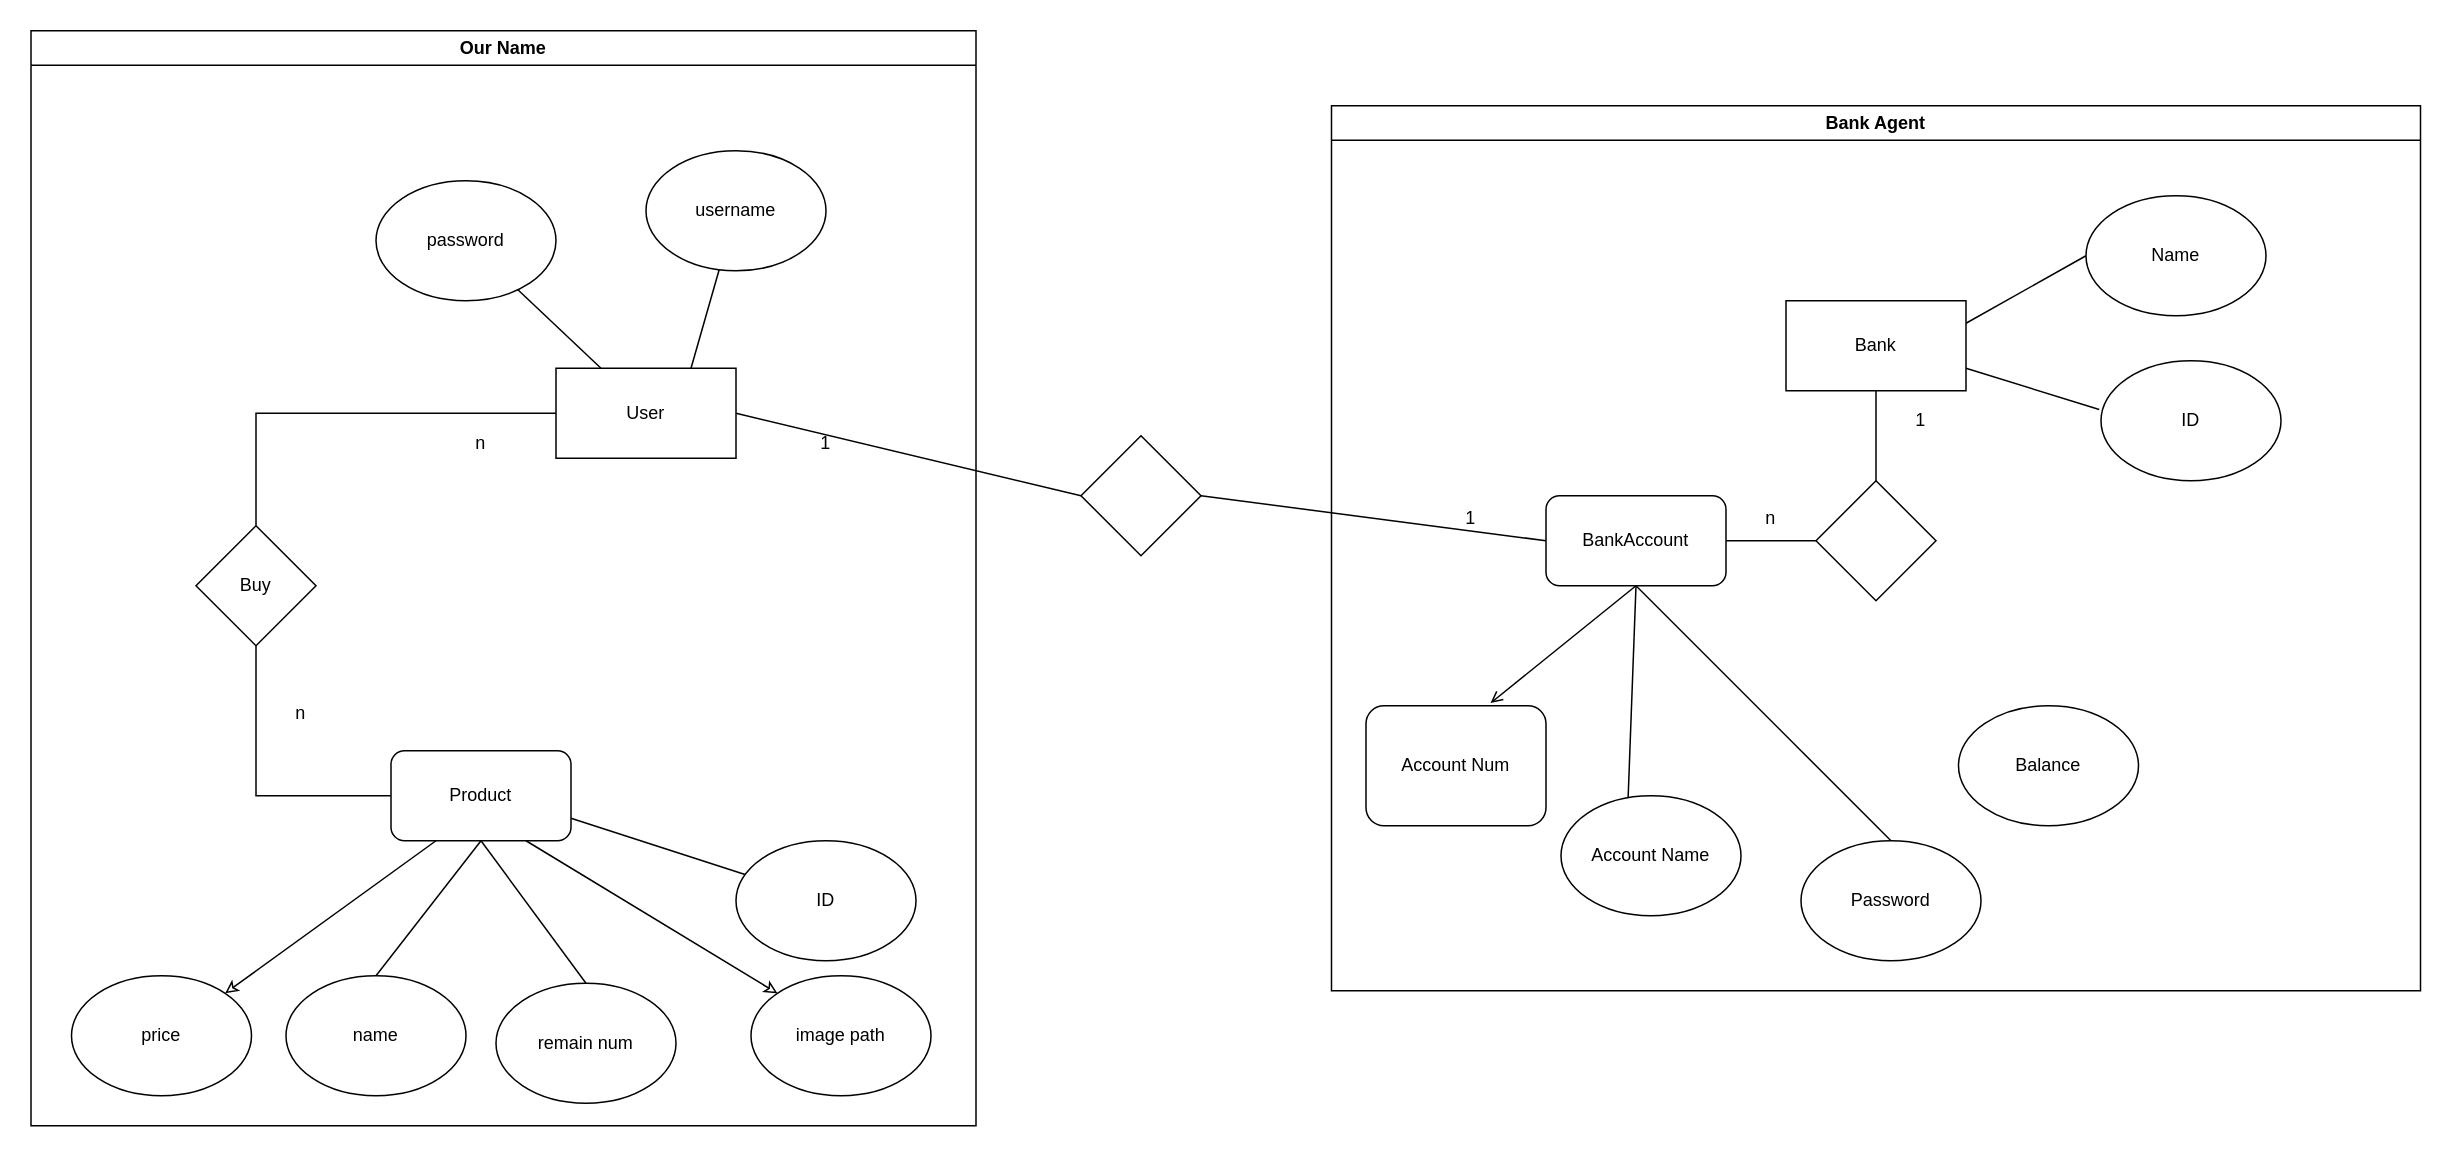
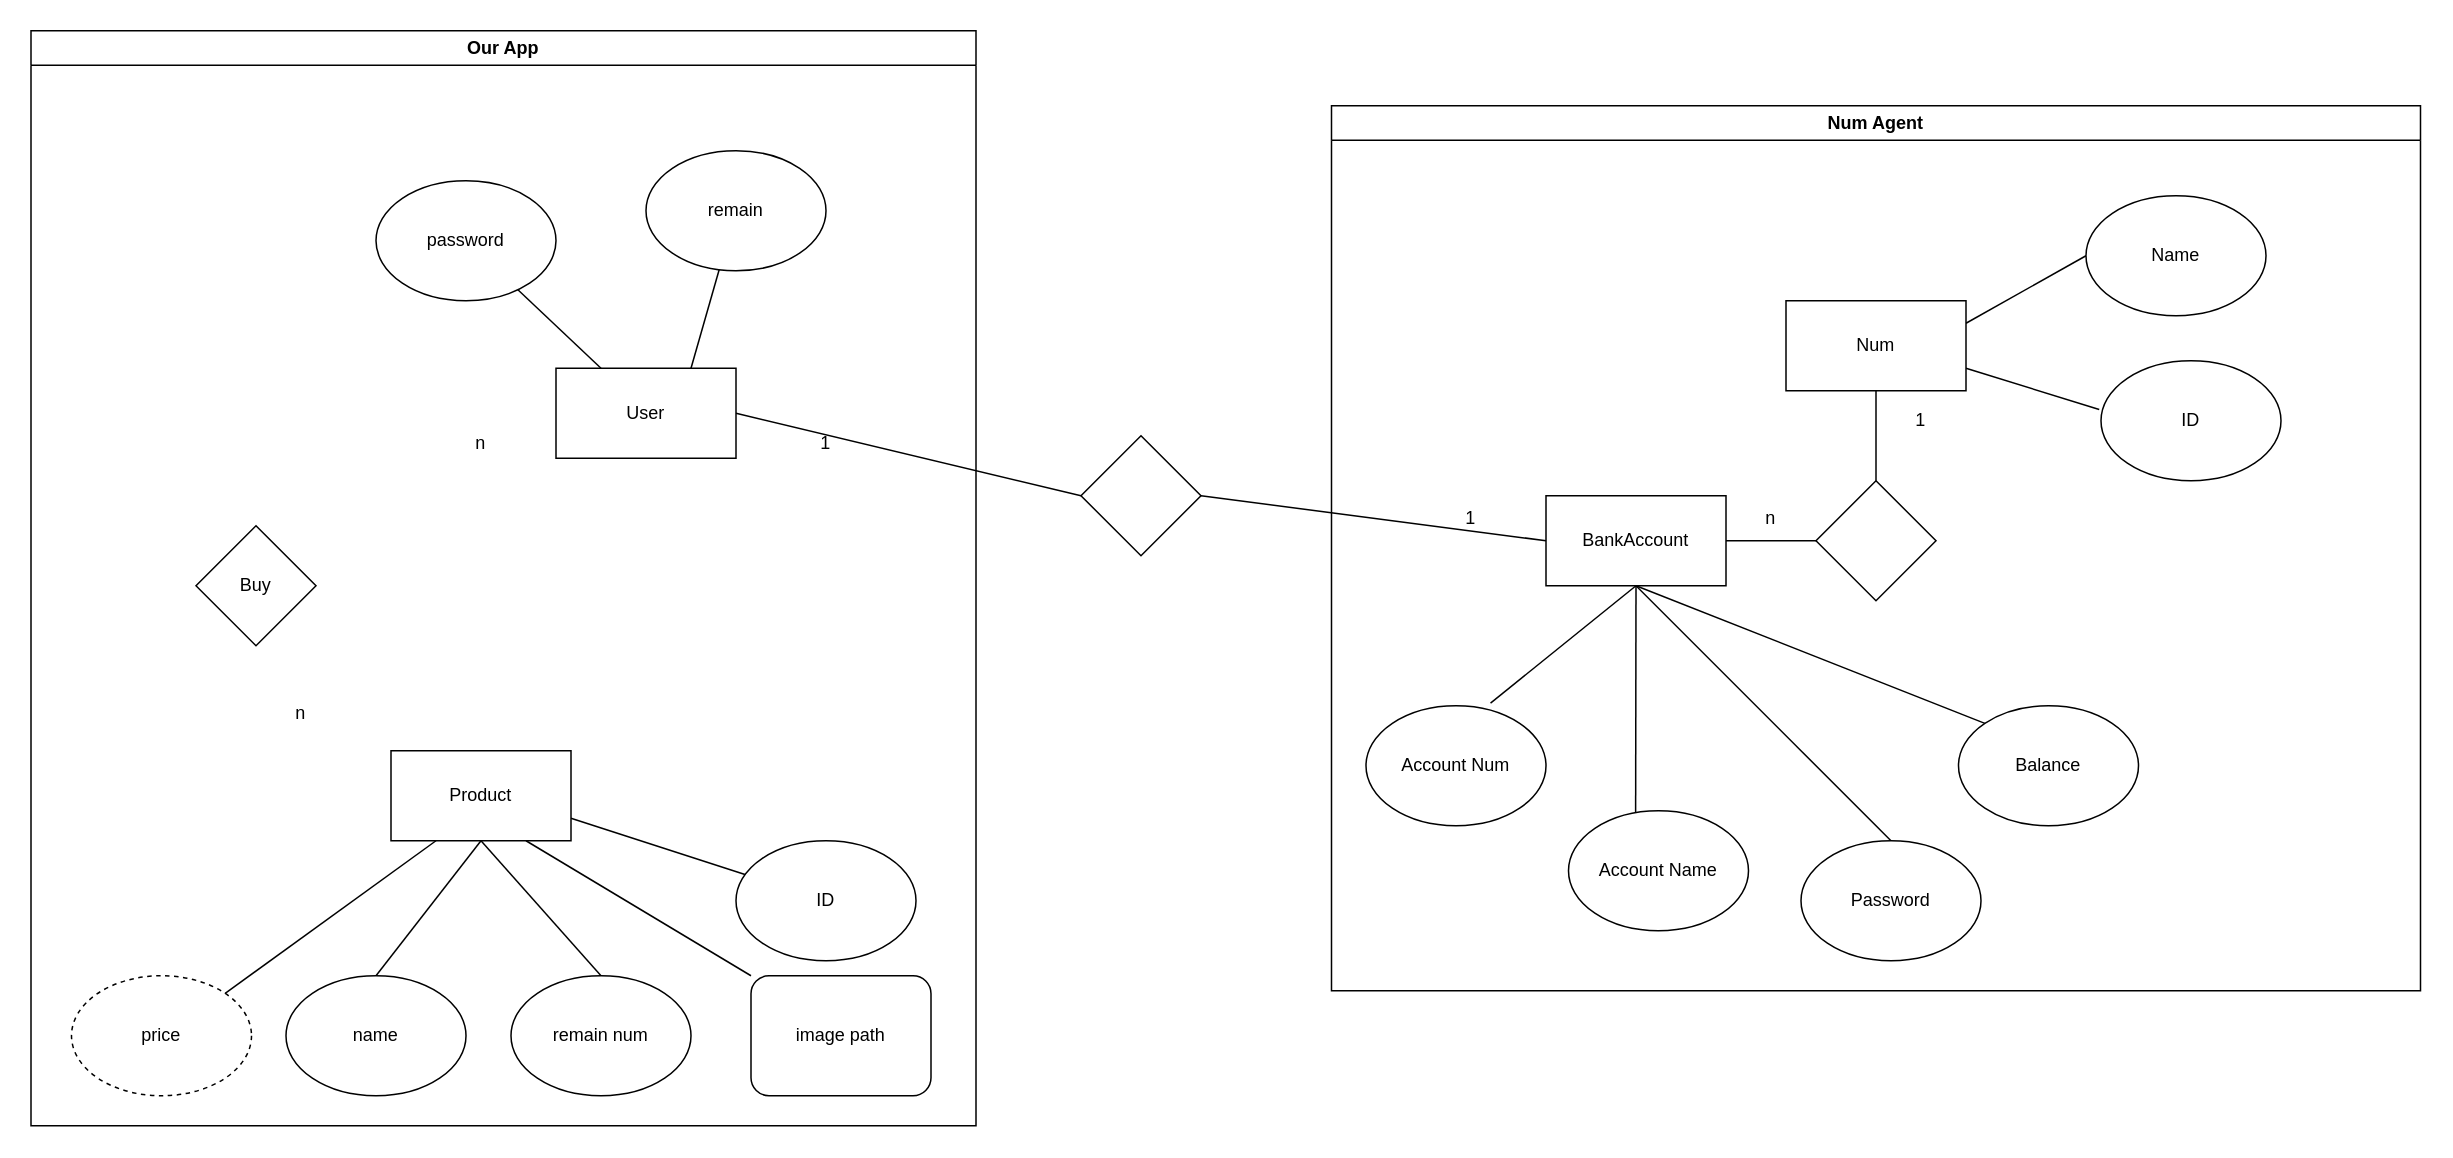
node "Our Name": label "Our Name" -> "Our App"
node "Bank Agent": label "Bank Agent" -> "Num Agent"
node "username": label "username" -> "remain"
node "Bank": label "Bank" -> "Num"
edge "User" -- "Buy": removed
node "BankAccount": shape rounded rectangle -> rectangle
edge "BankAccount" -- "Balance": added
edge "BankAccount" -> "Account Num": arrowhead open -> none
node "Account Num": shape rounded rectangle -> ellipse
edge "Buy" -- "Product": removed
node "Product": shape rounded rectangle -> rectangle
node "Account Name": moved (1651, 856) -> (1658, 871)
edge "Product" -> "image path": arrowhead classic -> none
edge "Product" -> "price": arrowhead classic -> none
node "price": style solid -> dashed
node "image path": shape ellipse -> rounded rectangle
node "remain num": moved (586, 1043) -> (601, 1036)
